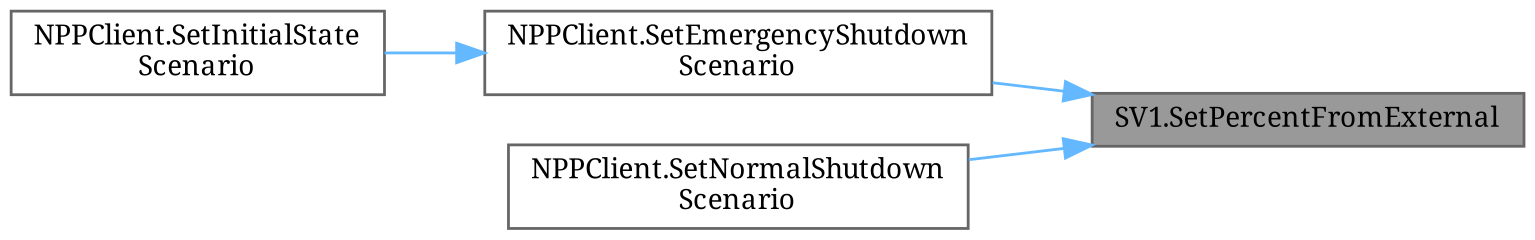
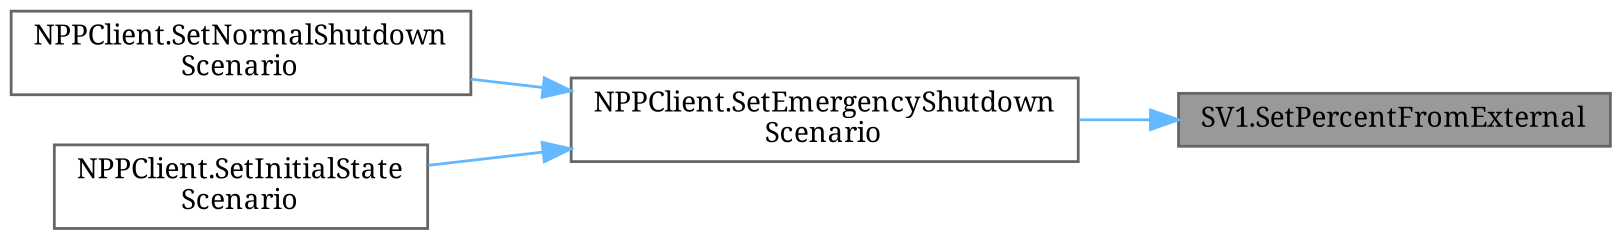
edge "NPPClient.SetNormalShutdown Scenario" -> "SV1.SetPercentFromExternal": now "NPPClient.SetNormalShutdown Scenario" -> "NPPClient.SetEmergencyShutdown Scenario"
